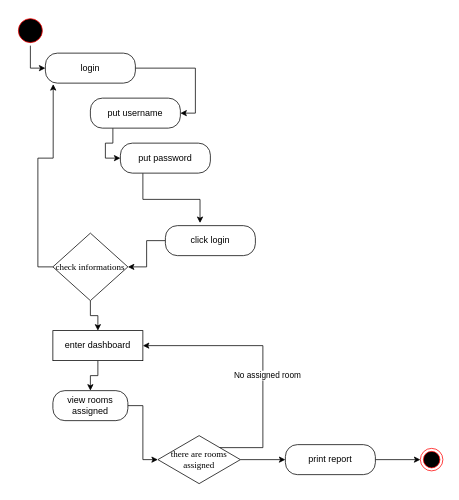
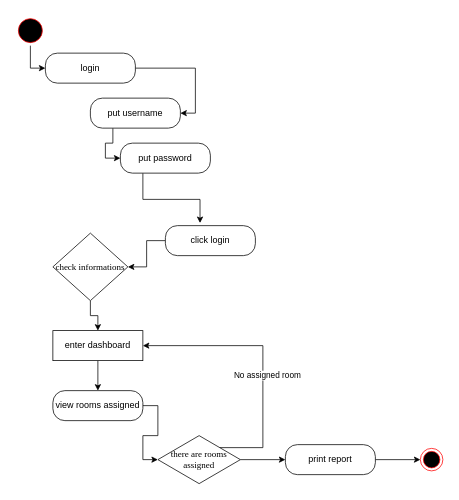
edge "check informations" -> "login": removed
node "view rooms assigned": size 75x30 -> 90x30
